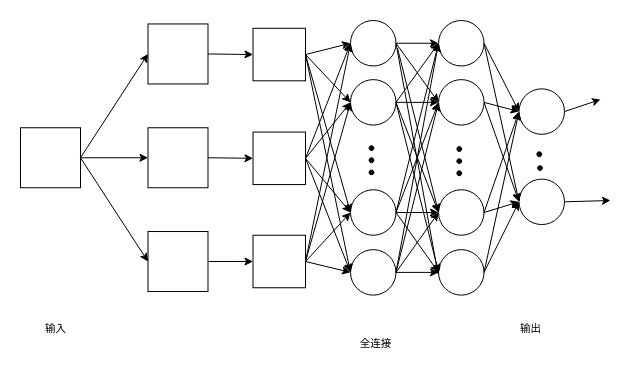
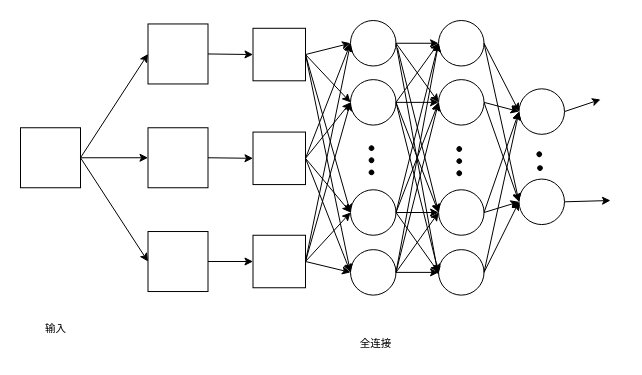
node "输出": removed
